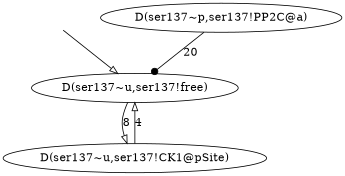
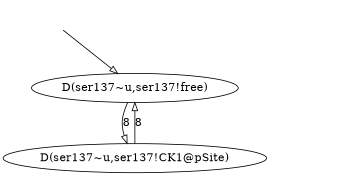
node "D(ser137~p,ser137!PP2C@a)": removed
edge "D(ser137~u,ser137!CK1@pSite)" -> "D(ser137~u,ser137!free)": label "4" -> "8"
